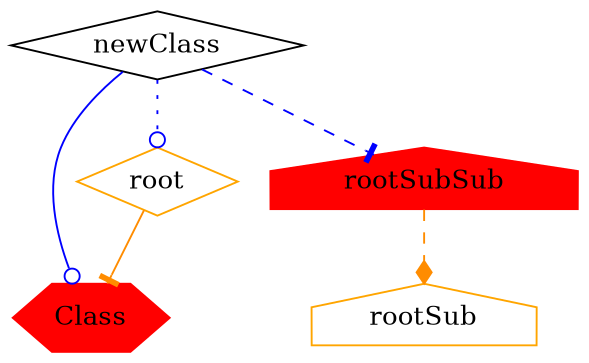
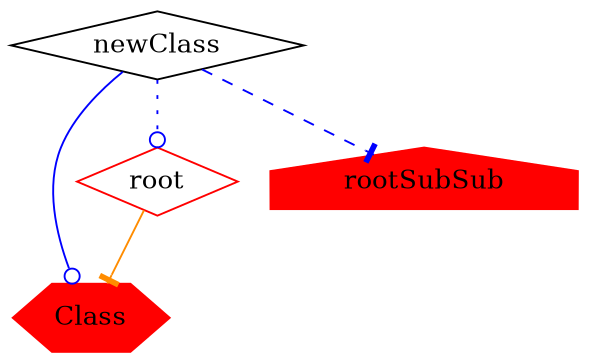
node "root": color orange -> red
node "rootSub": removed
